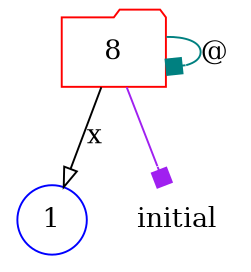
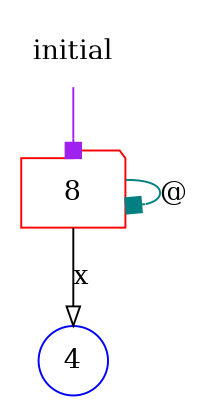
edge "8" -> "initial": reversed
node "1": label "1" -> "4"
